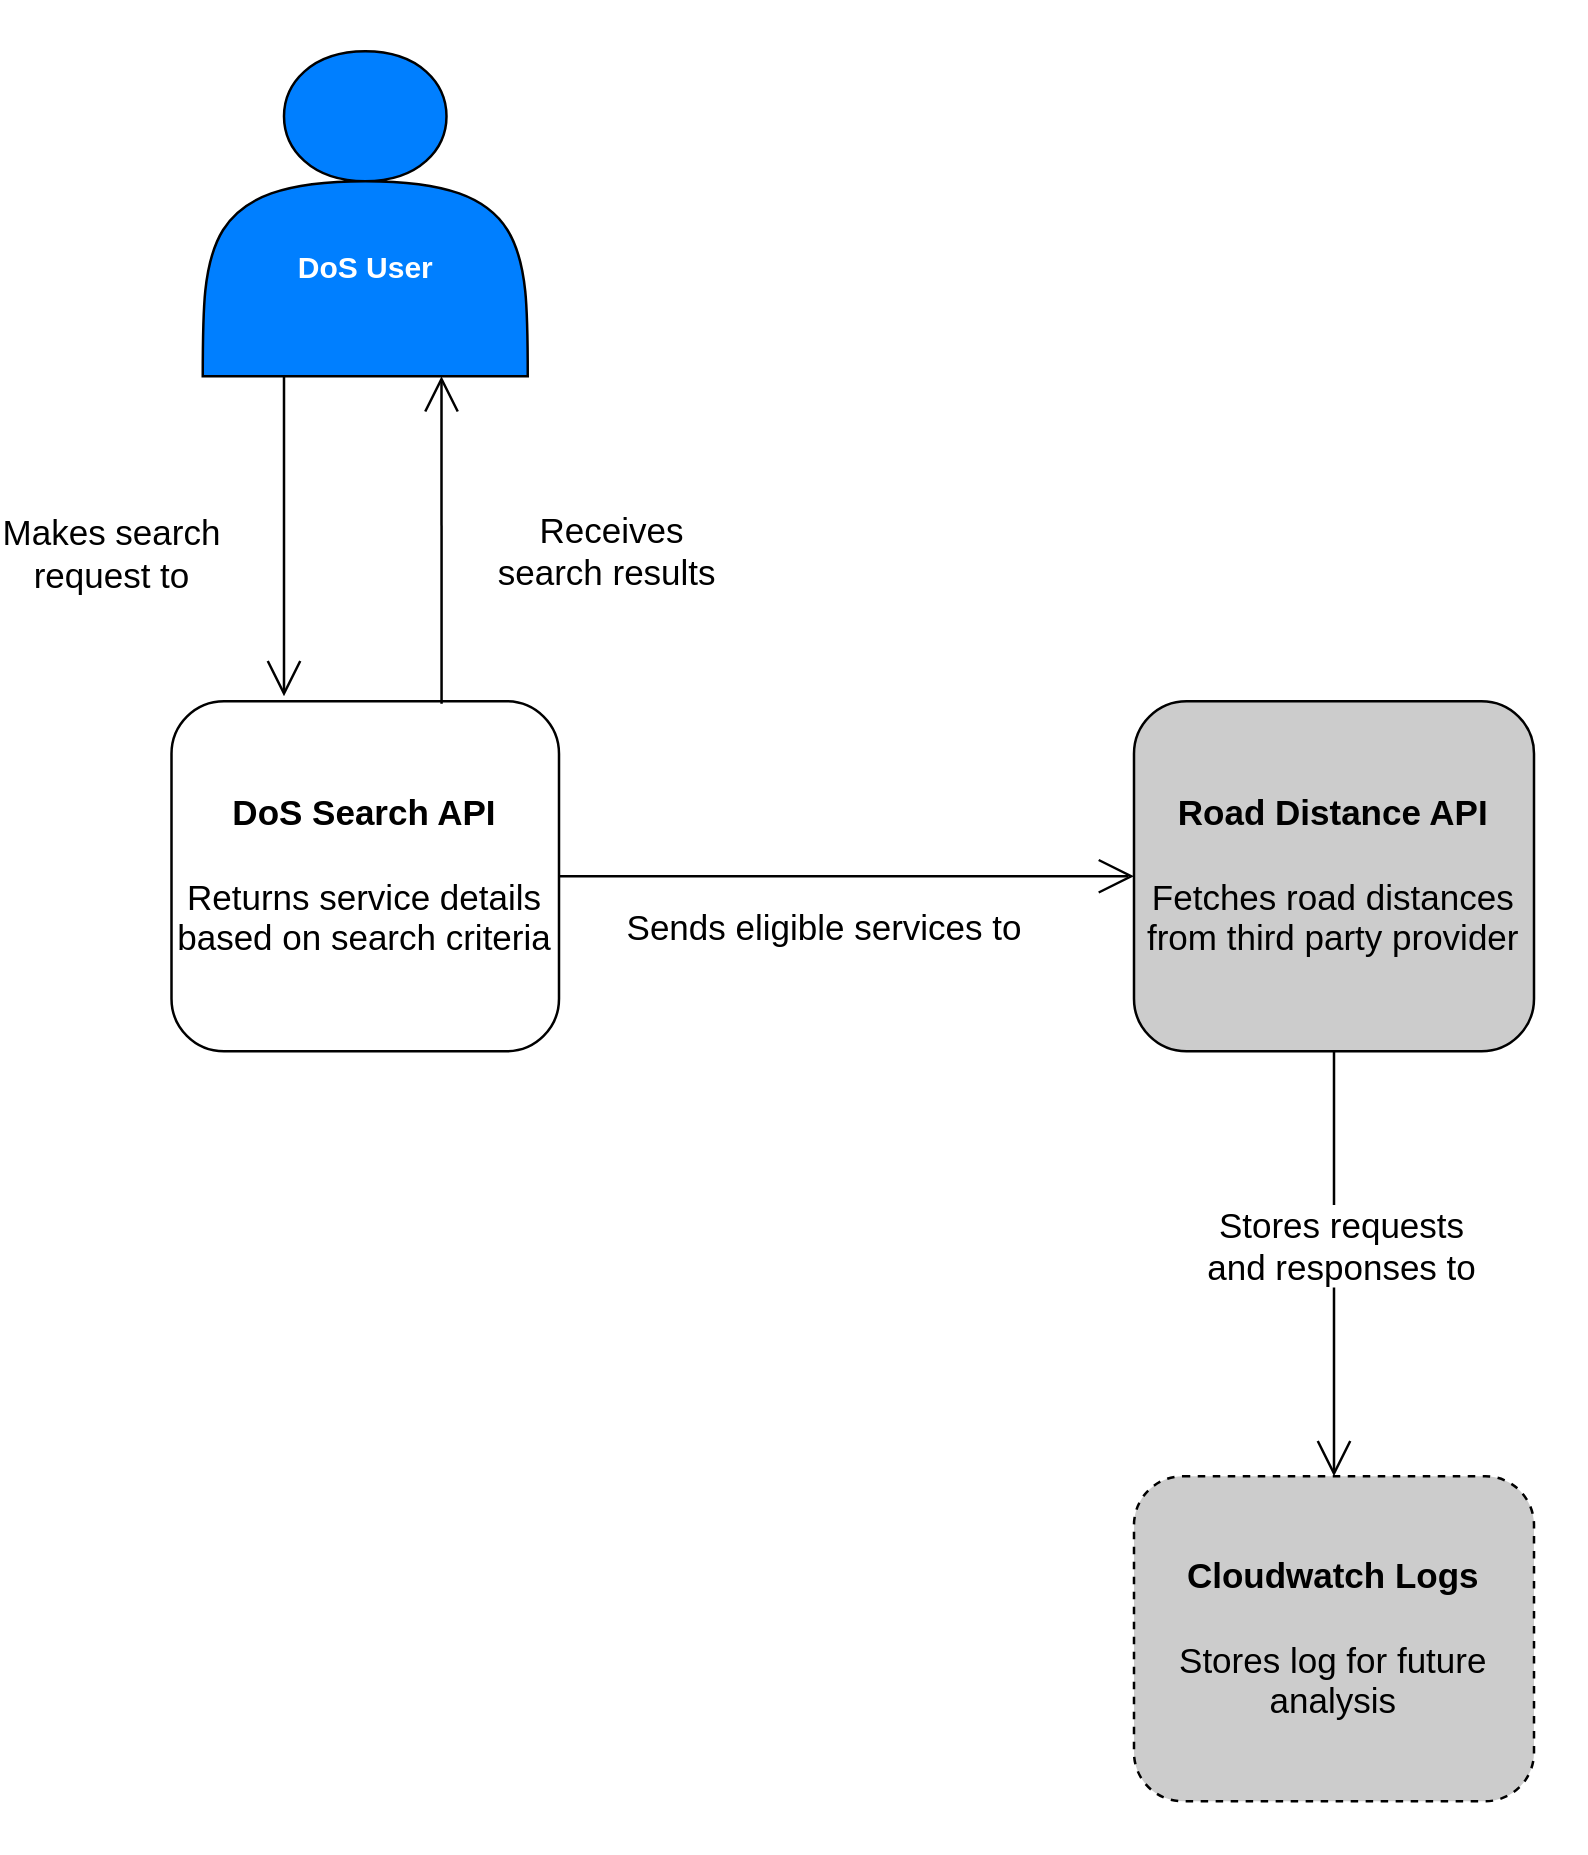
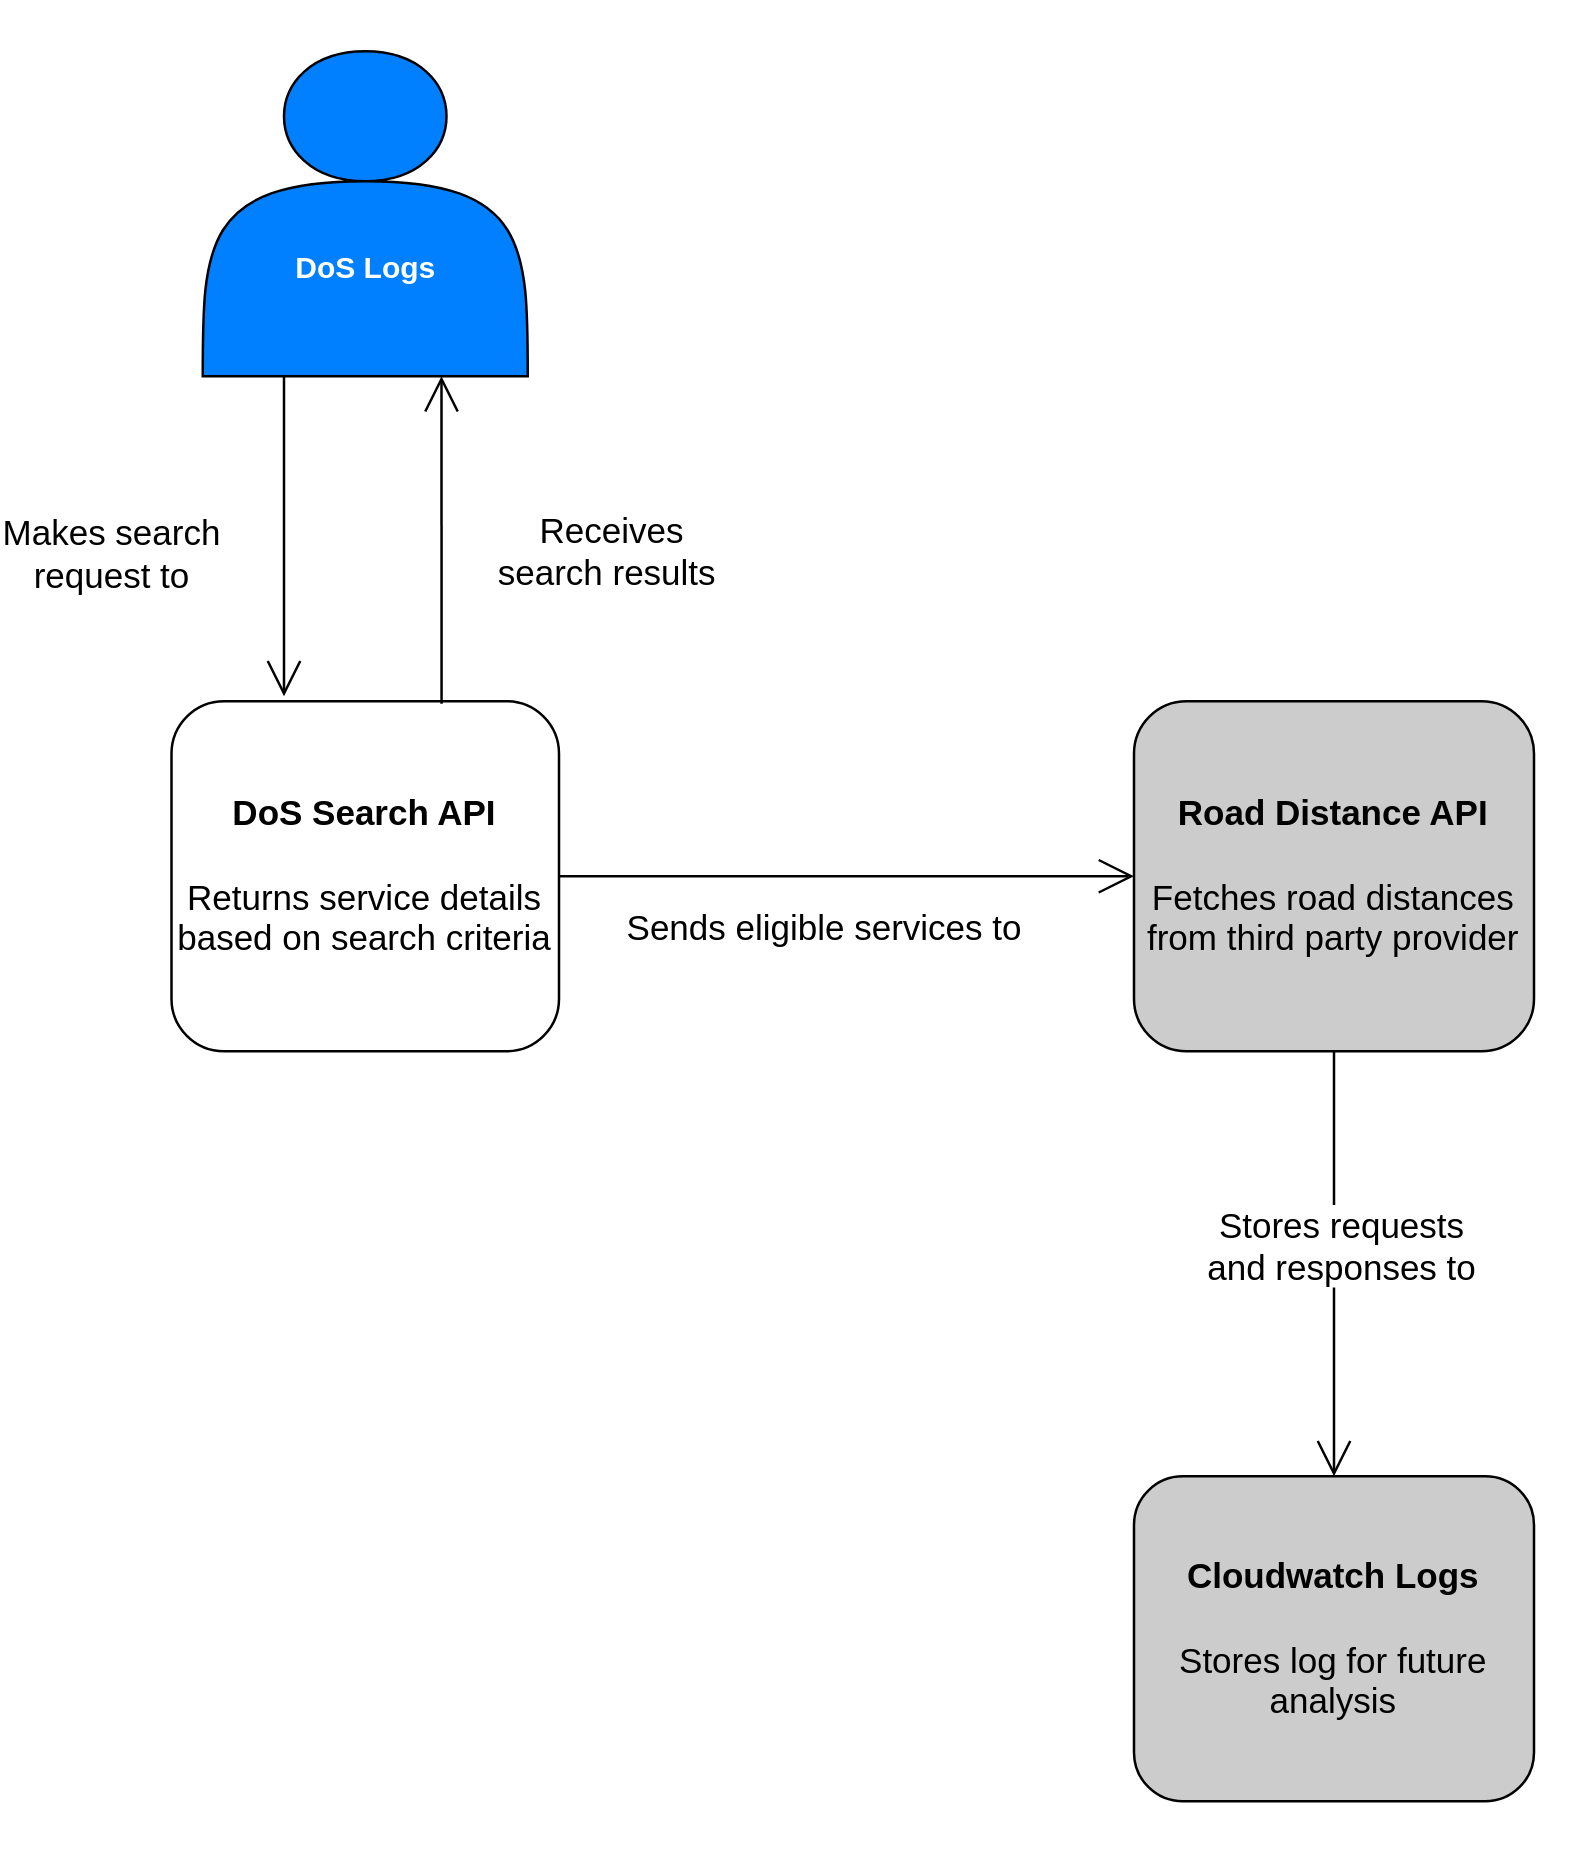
node "DoS User": label "DoS User" -> "DoS Logs"
node "Cloudwatch Logs Stores log for future analysis": style dashed -> solid
